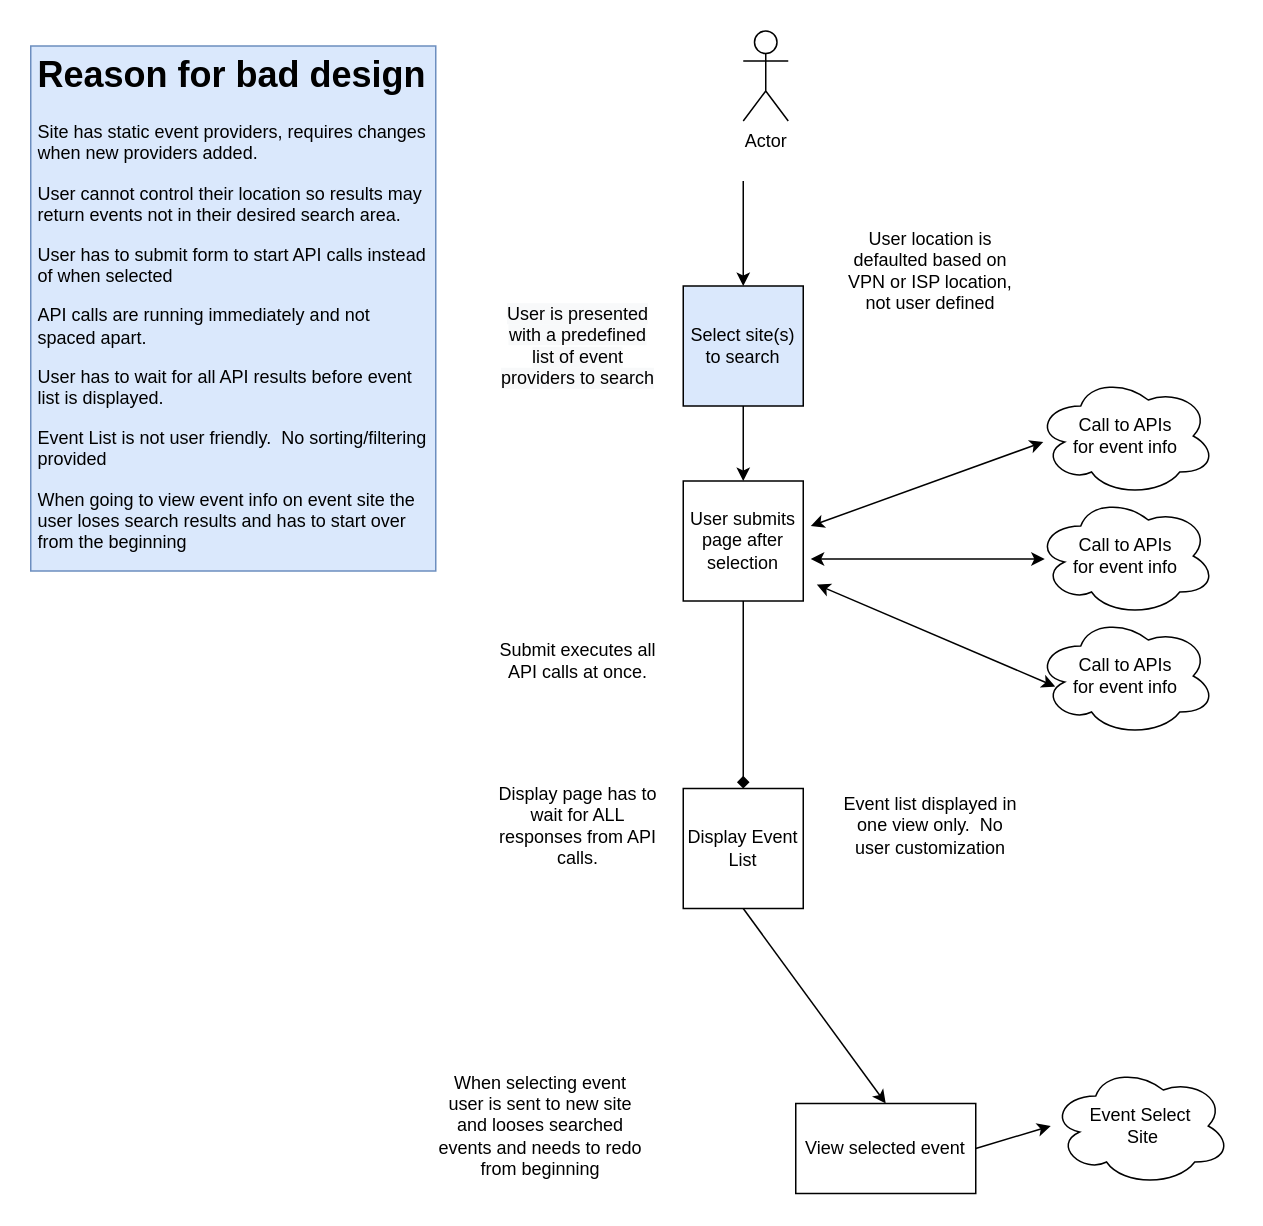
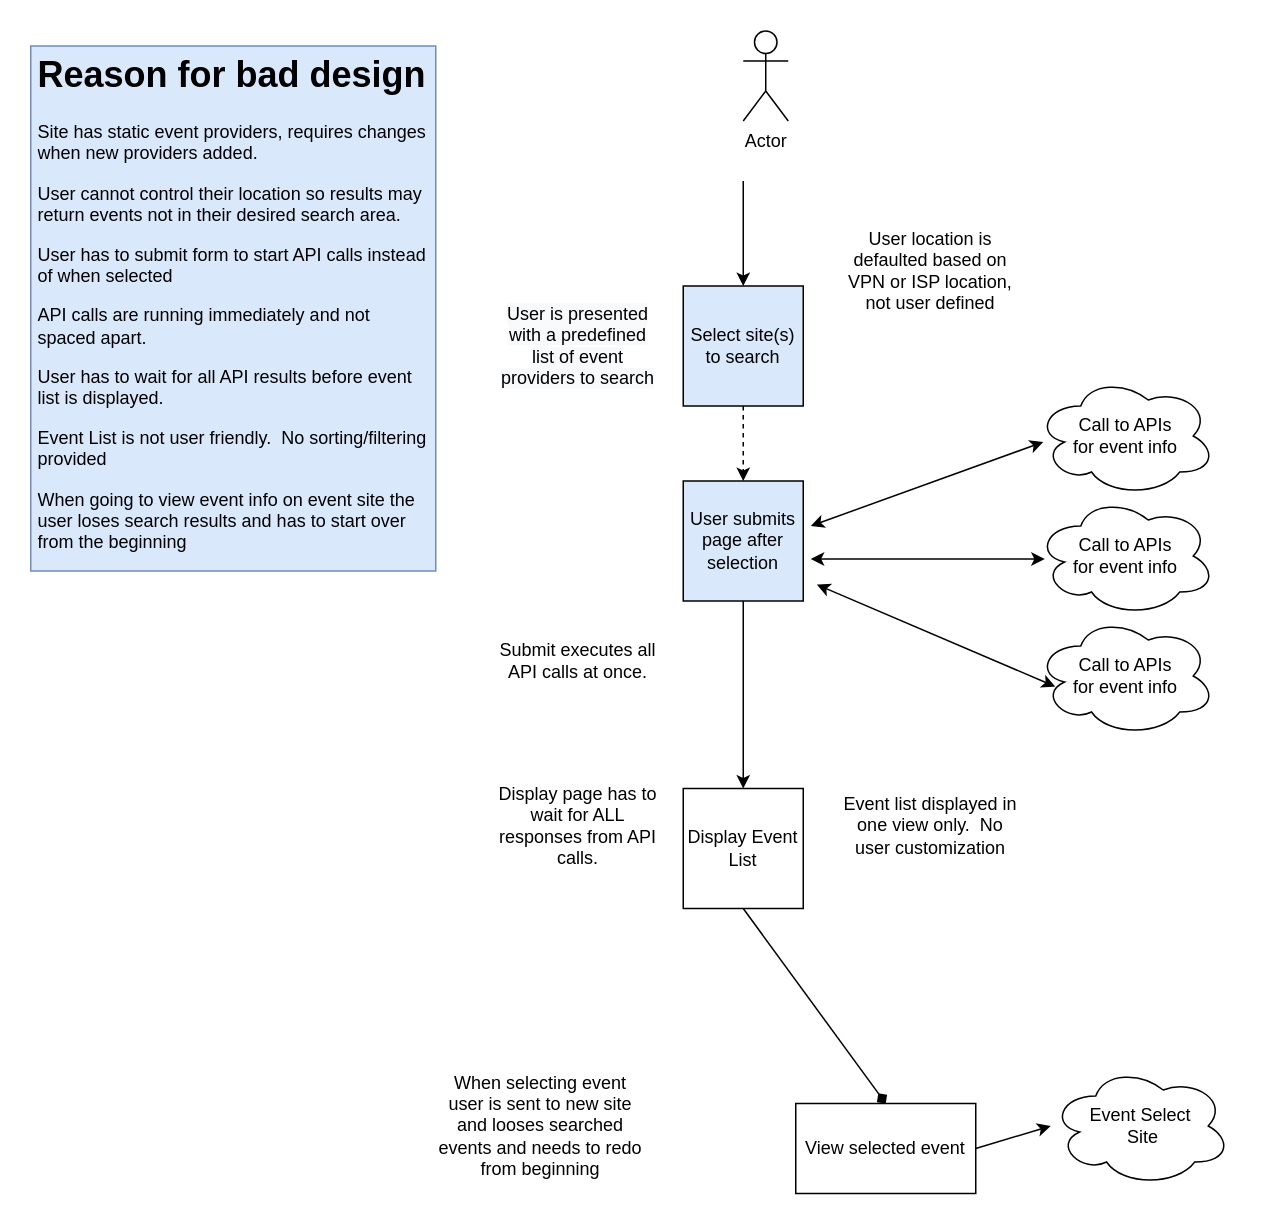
edge "Select site(s) to search" -> "User submits page after selection": style solid -> dashed
node "User submits page after selection": fillcolor #ffffff -> #dae8fc
edge "User submits page after selection" -> "Display Event List": arrowhead diamond -> classic
edge "Display Event List" -> "View selected event": arrowhead classic -> diamond
